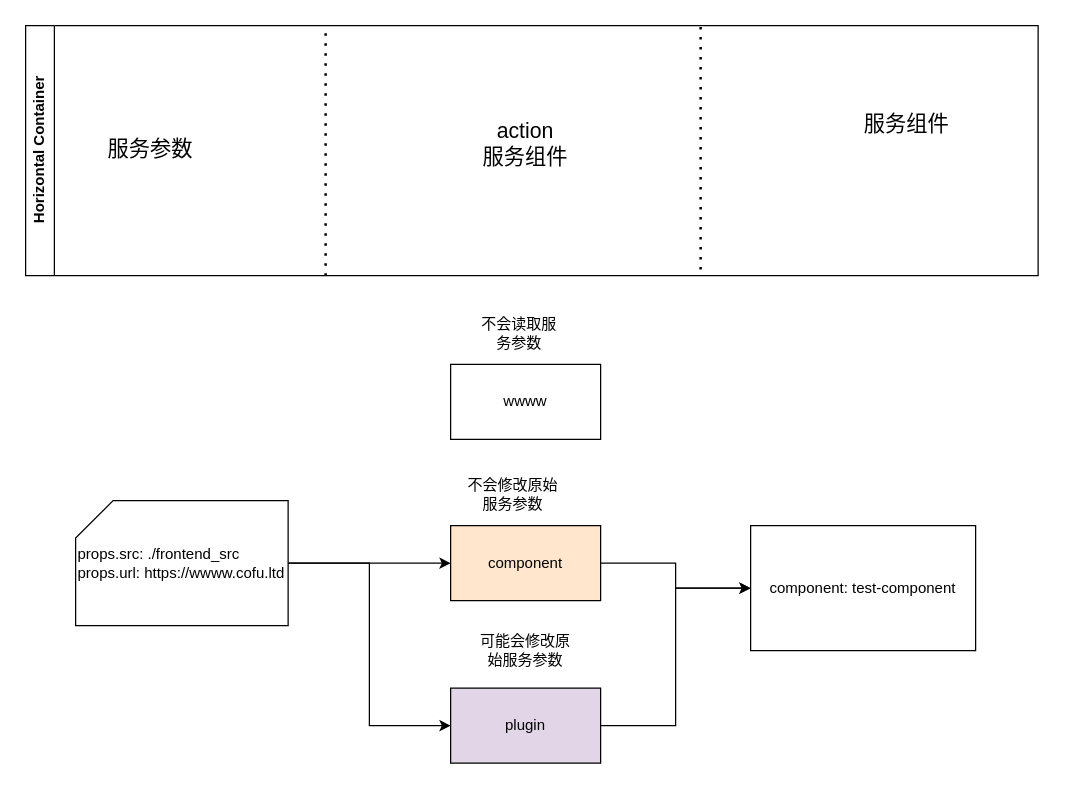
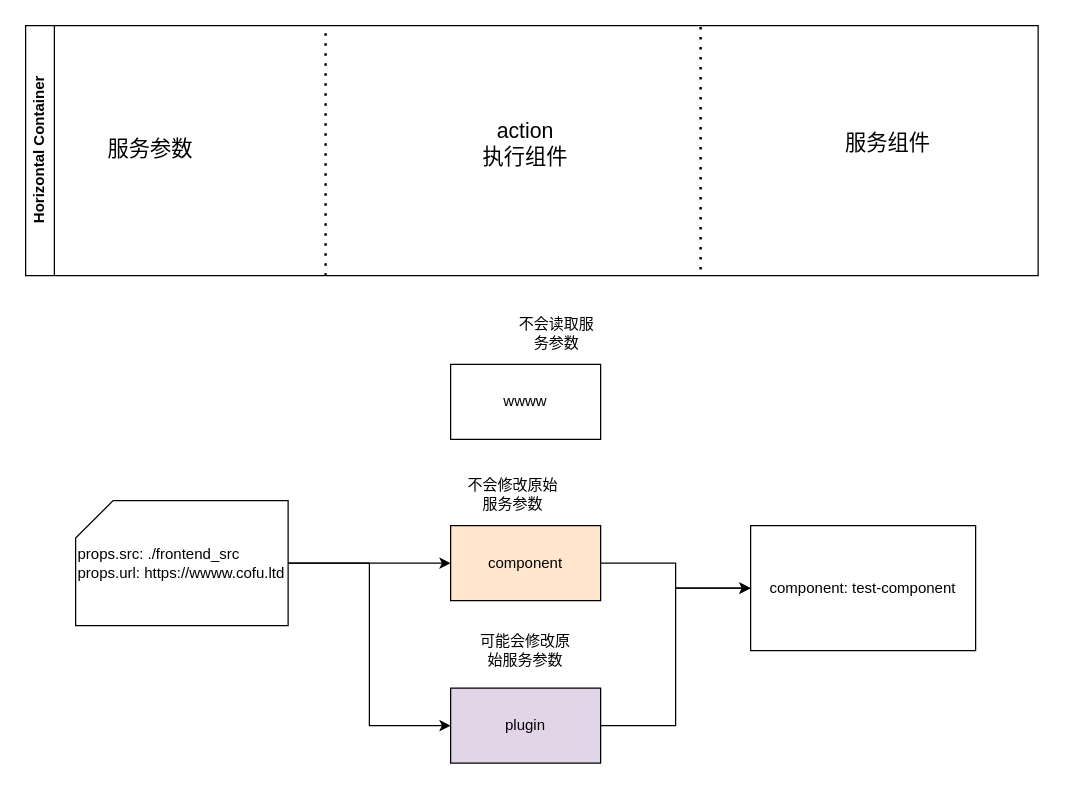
node "服务组件": moved (907, 126) -> (888, 144)
node "action 服务组件": label "action 服务组件" -> "action 执行组件"
node "不会读取服务参数": moved (519, 333) -> (557, 333)
